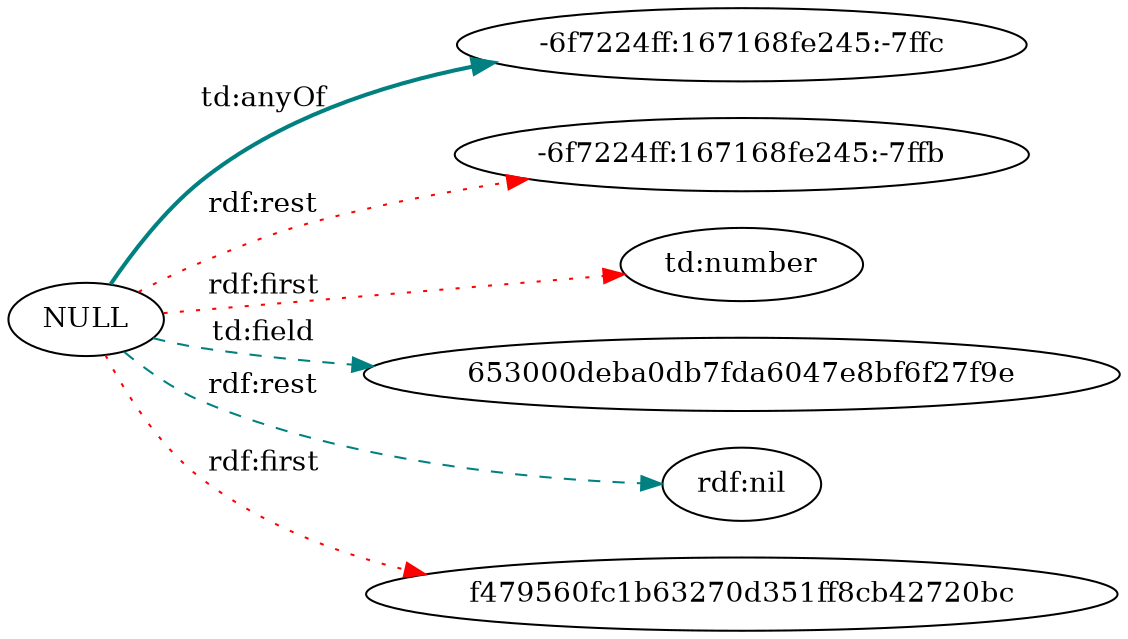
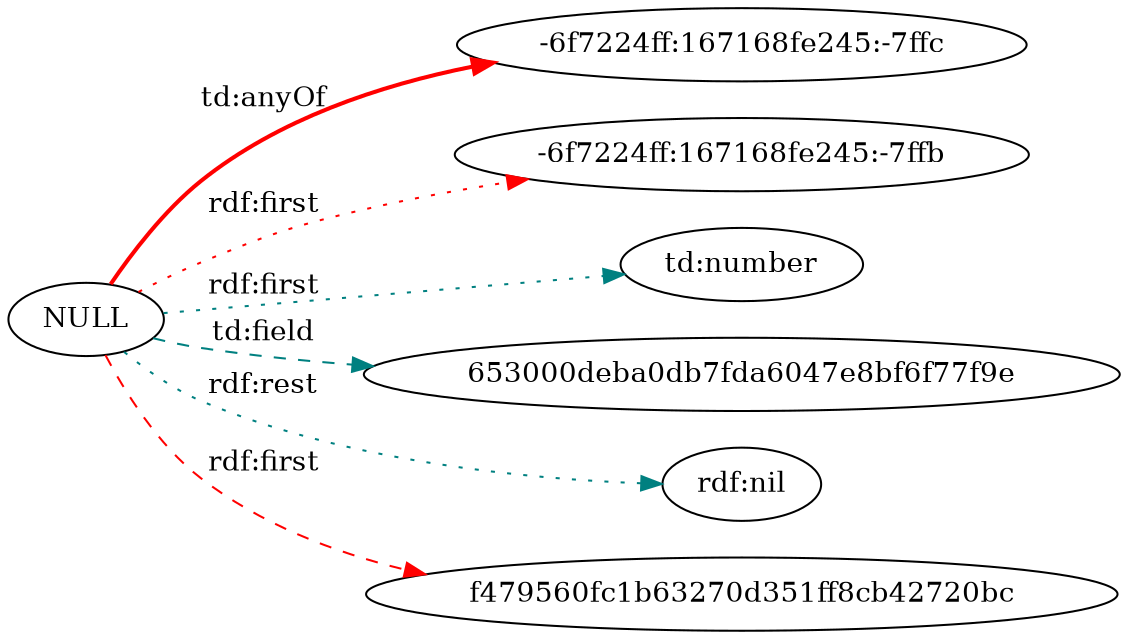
edge "NULL" -> "-6f7224ff:167168fe245:-7ffc": color teal -> red
edge "NULL" -> "-6f7224ff:167168fe245:-7ffb": label "rdf:rest" -> "rdf:first"
edge "NULL" -> "td:number": color red -> teal
node "653000deba0db7fda6047e8bf6f27f9e": label "653000deba0db7fda6047e8bf6f27f9e" -> "653000deba0db7fda6047e8bf6f77f9e"
edge "NULL" -> "rdf:nil": style dashed -> dotted
edge "NULL" -> "f479560fc1b63270d351ff8cb42720bc": style dotted -> dashed
